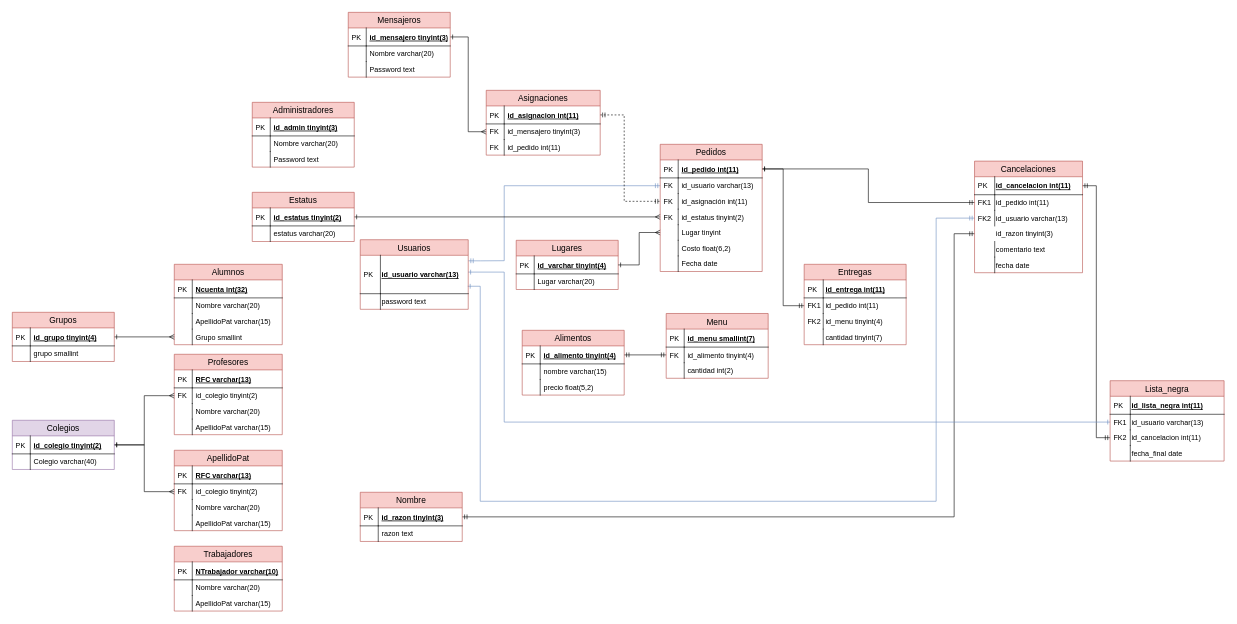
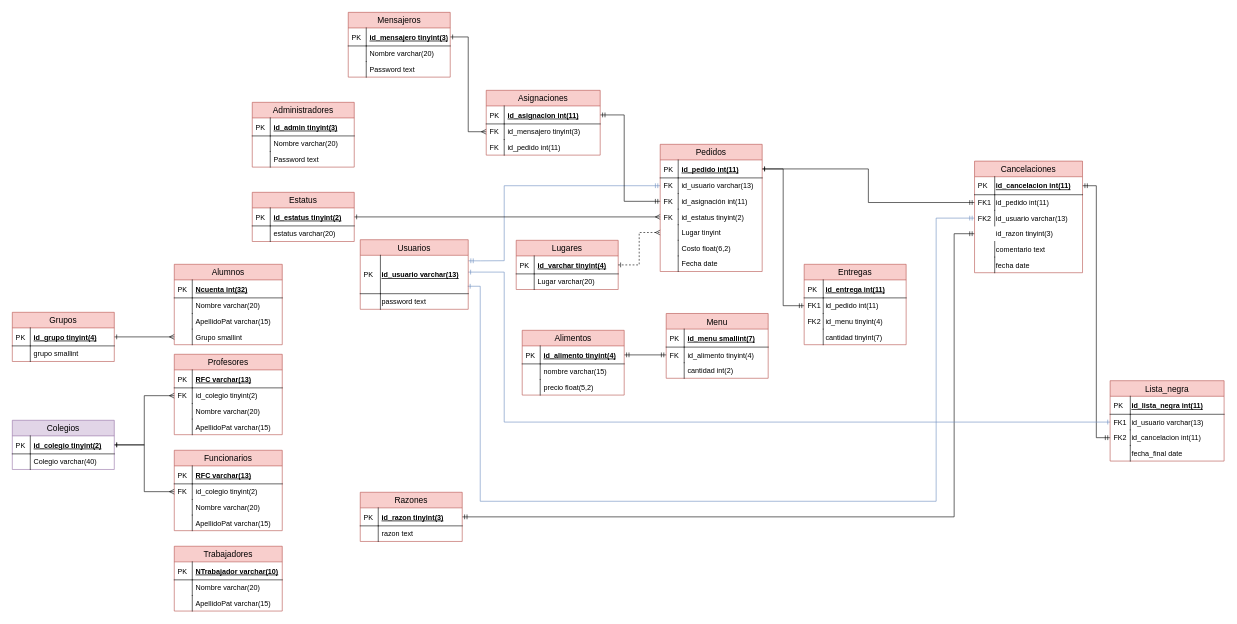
edge "id_asignacion int(11)" -- "id_asignación int(11)": style dashed -> solid
edge "Lugar tinyint" -- "id_varchar tinyint(4)": style solid -> dashed
node "ApellidoPat": label "ApellidoPat" -> "Funcionarios"
node "Nombre": label "Nombre" -> "Razones"
